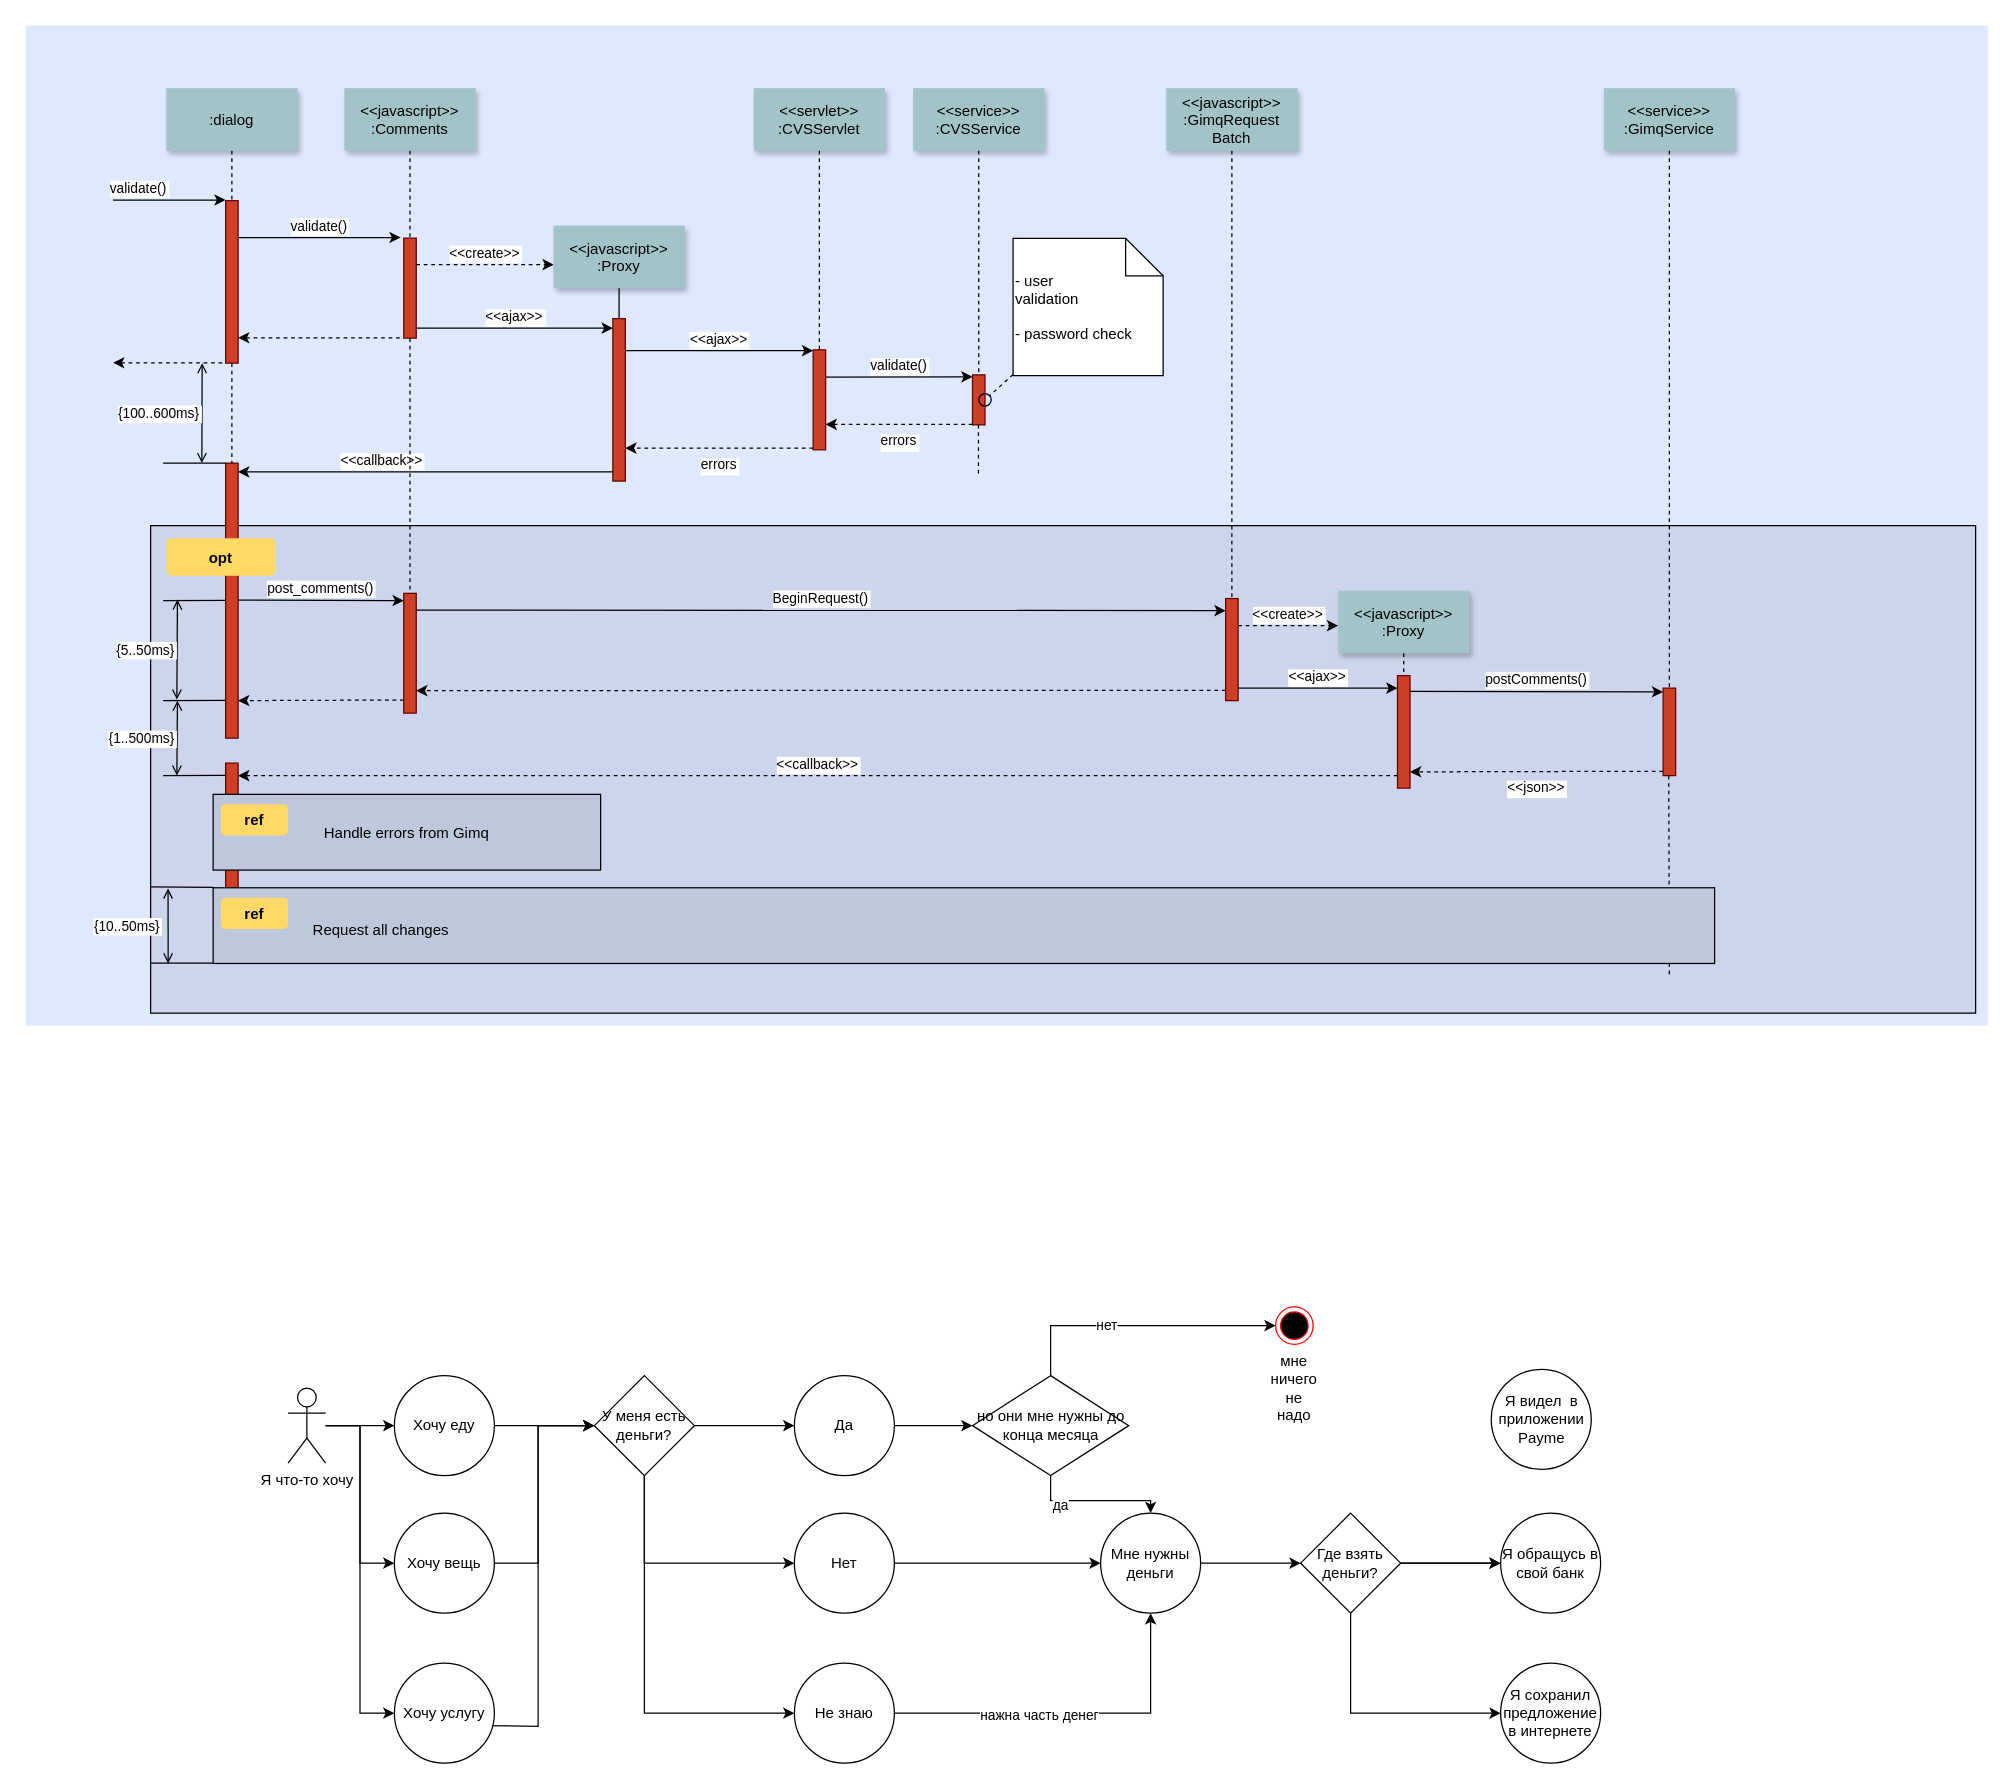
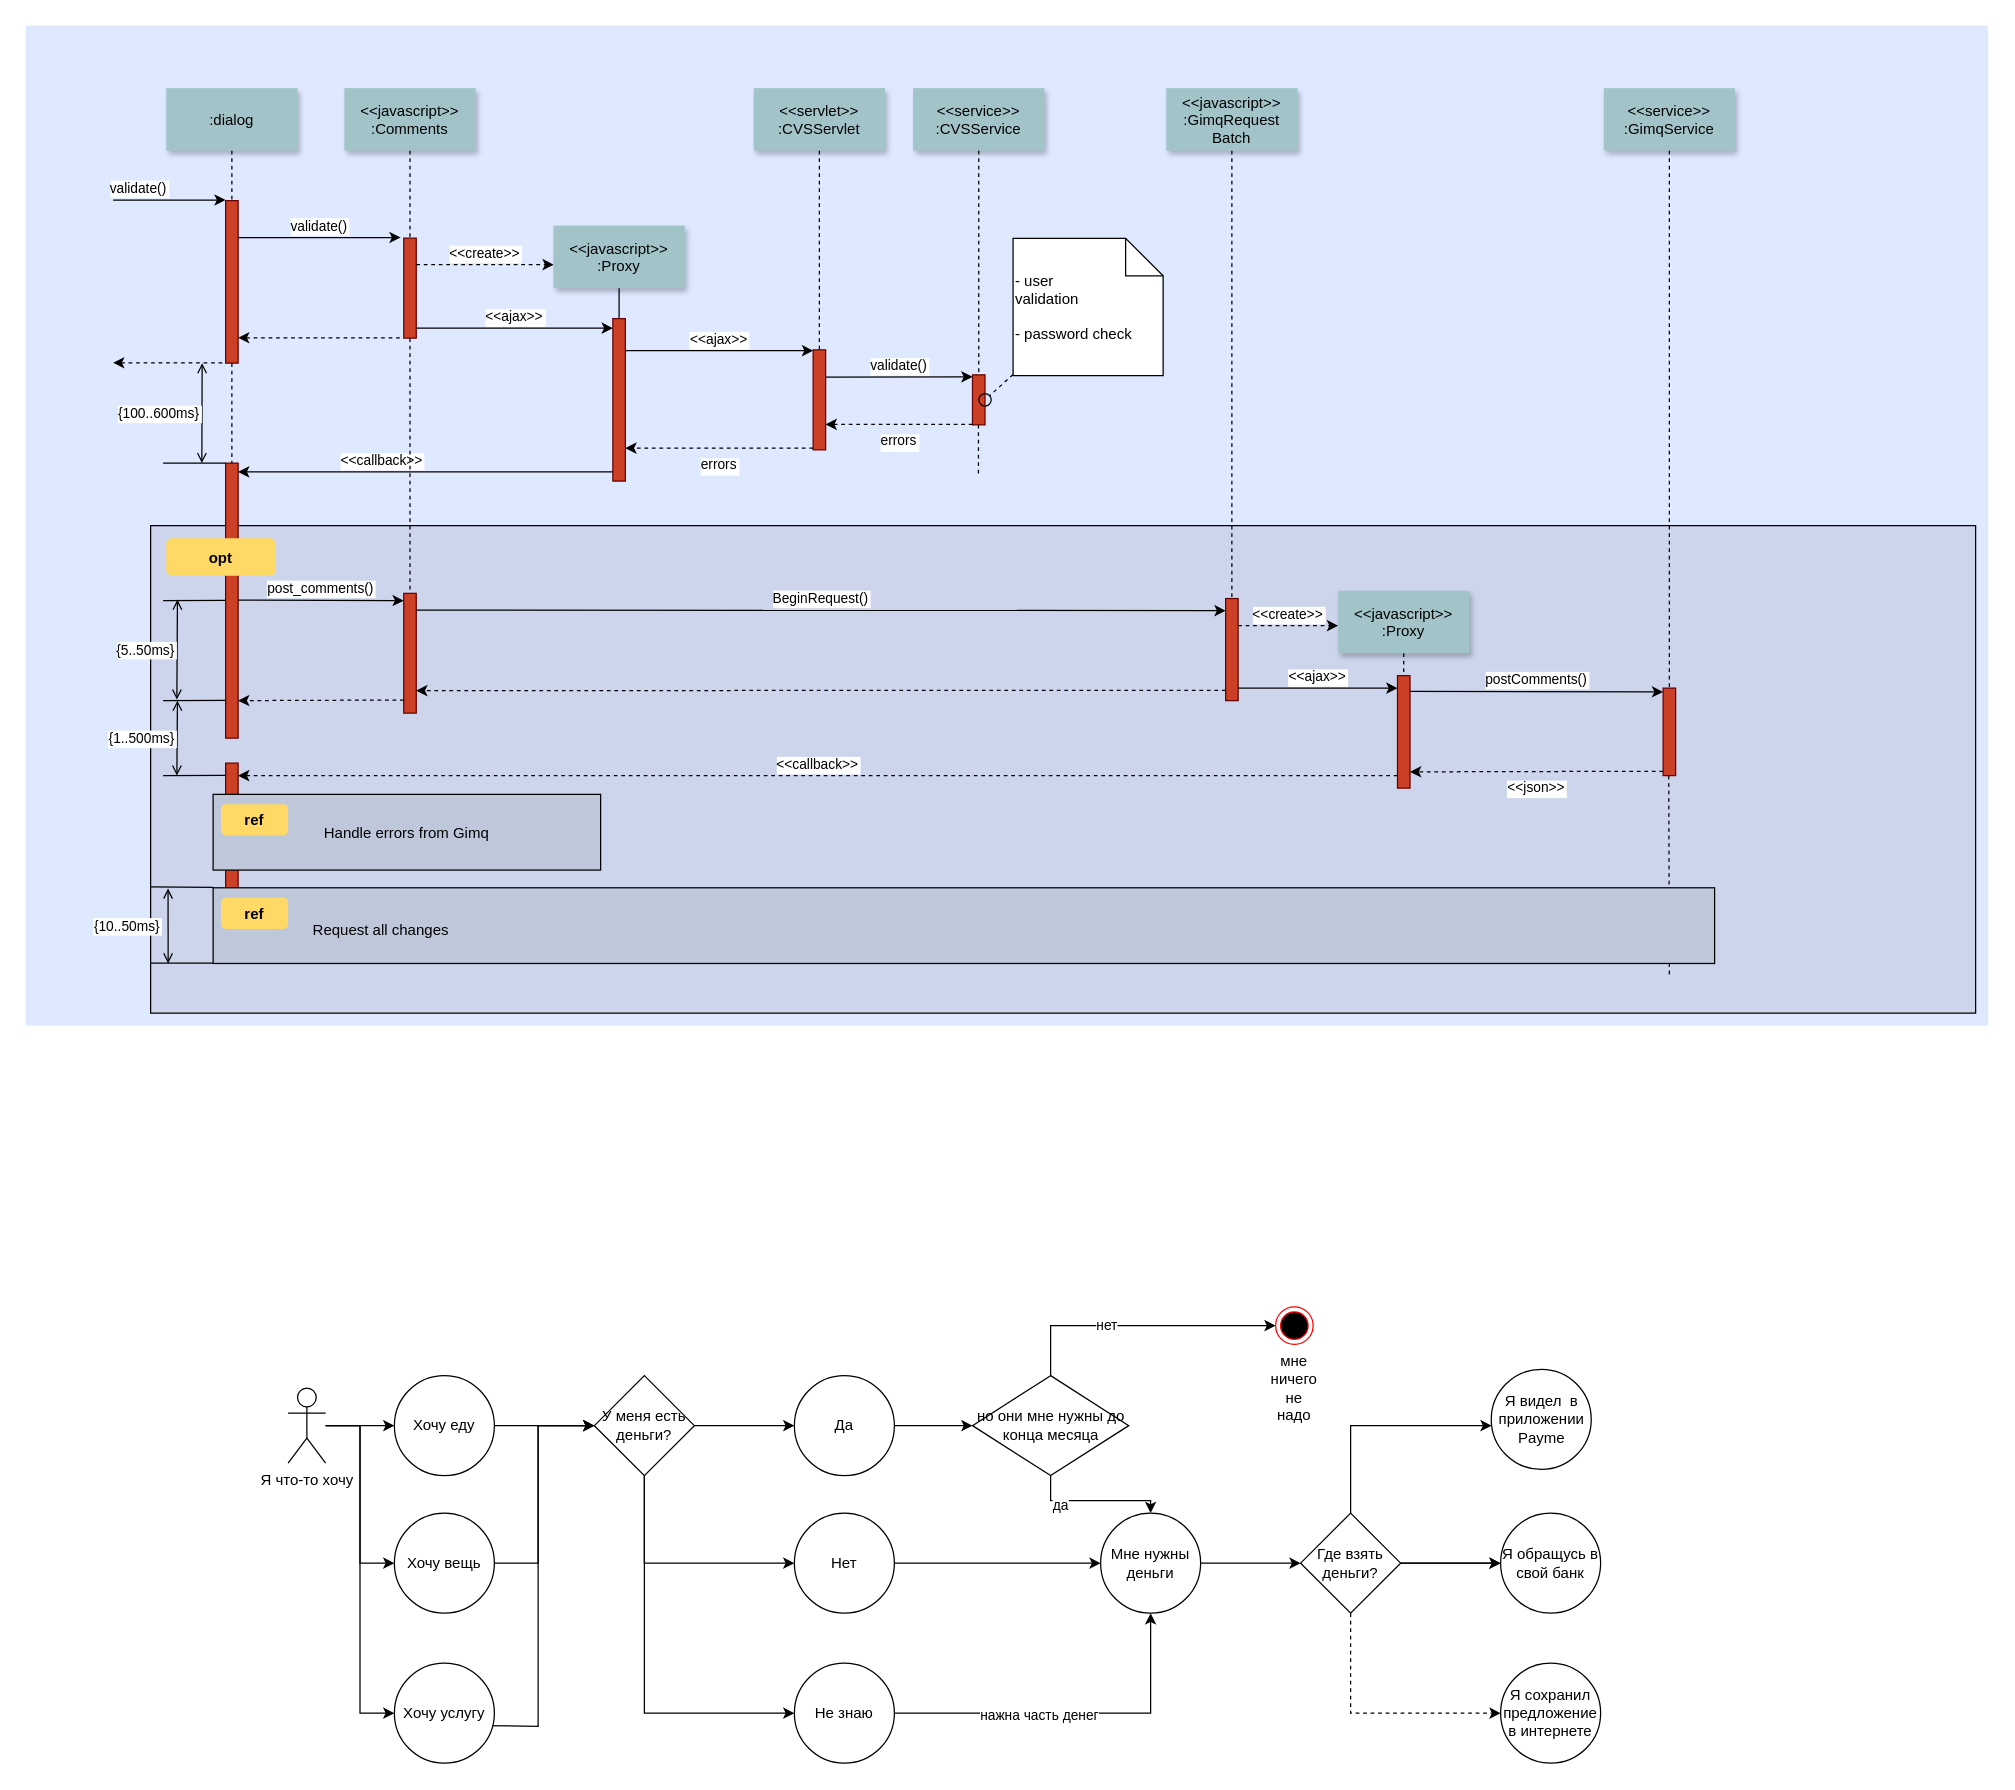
edge "Где взять деньги?" -> "Я видел в приложении Payme": added
edge "Где взять деньги?" -> "Я сохранил предложение в интернете": style solid -> dashed
